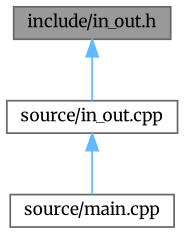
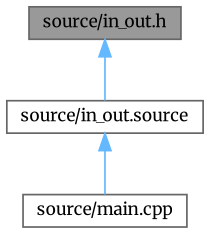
node "include/in_out.h": label "include/in_out.h" -> "source/in_out.h"
node "source/in_out.cpp": label "source/in_out.cpp" -> "source/in_out.source"
